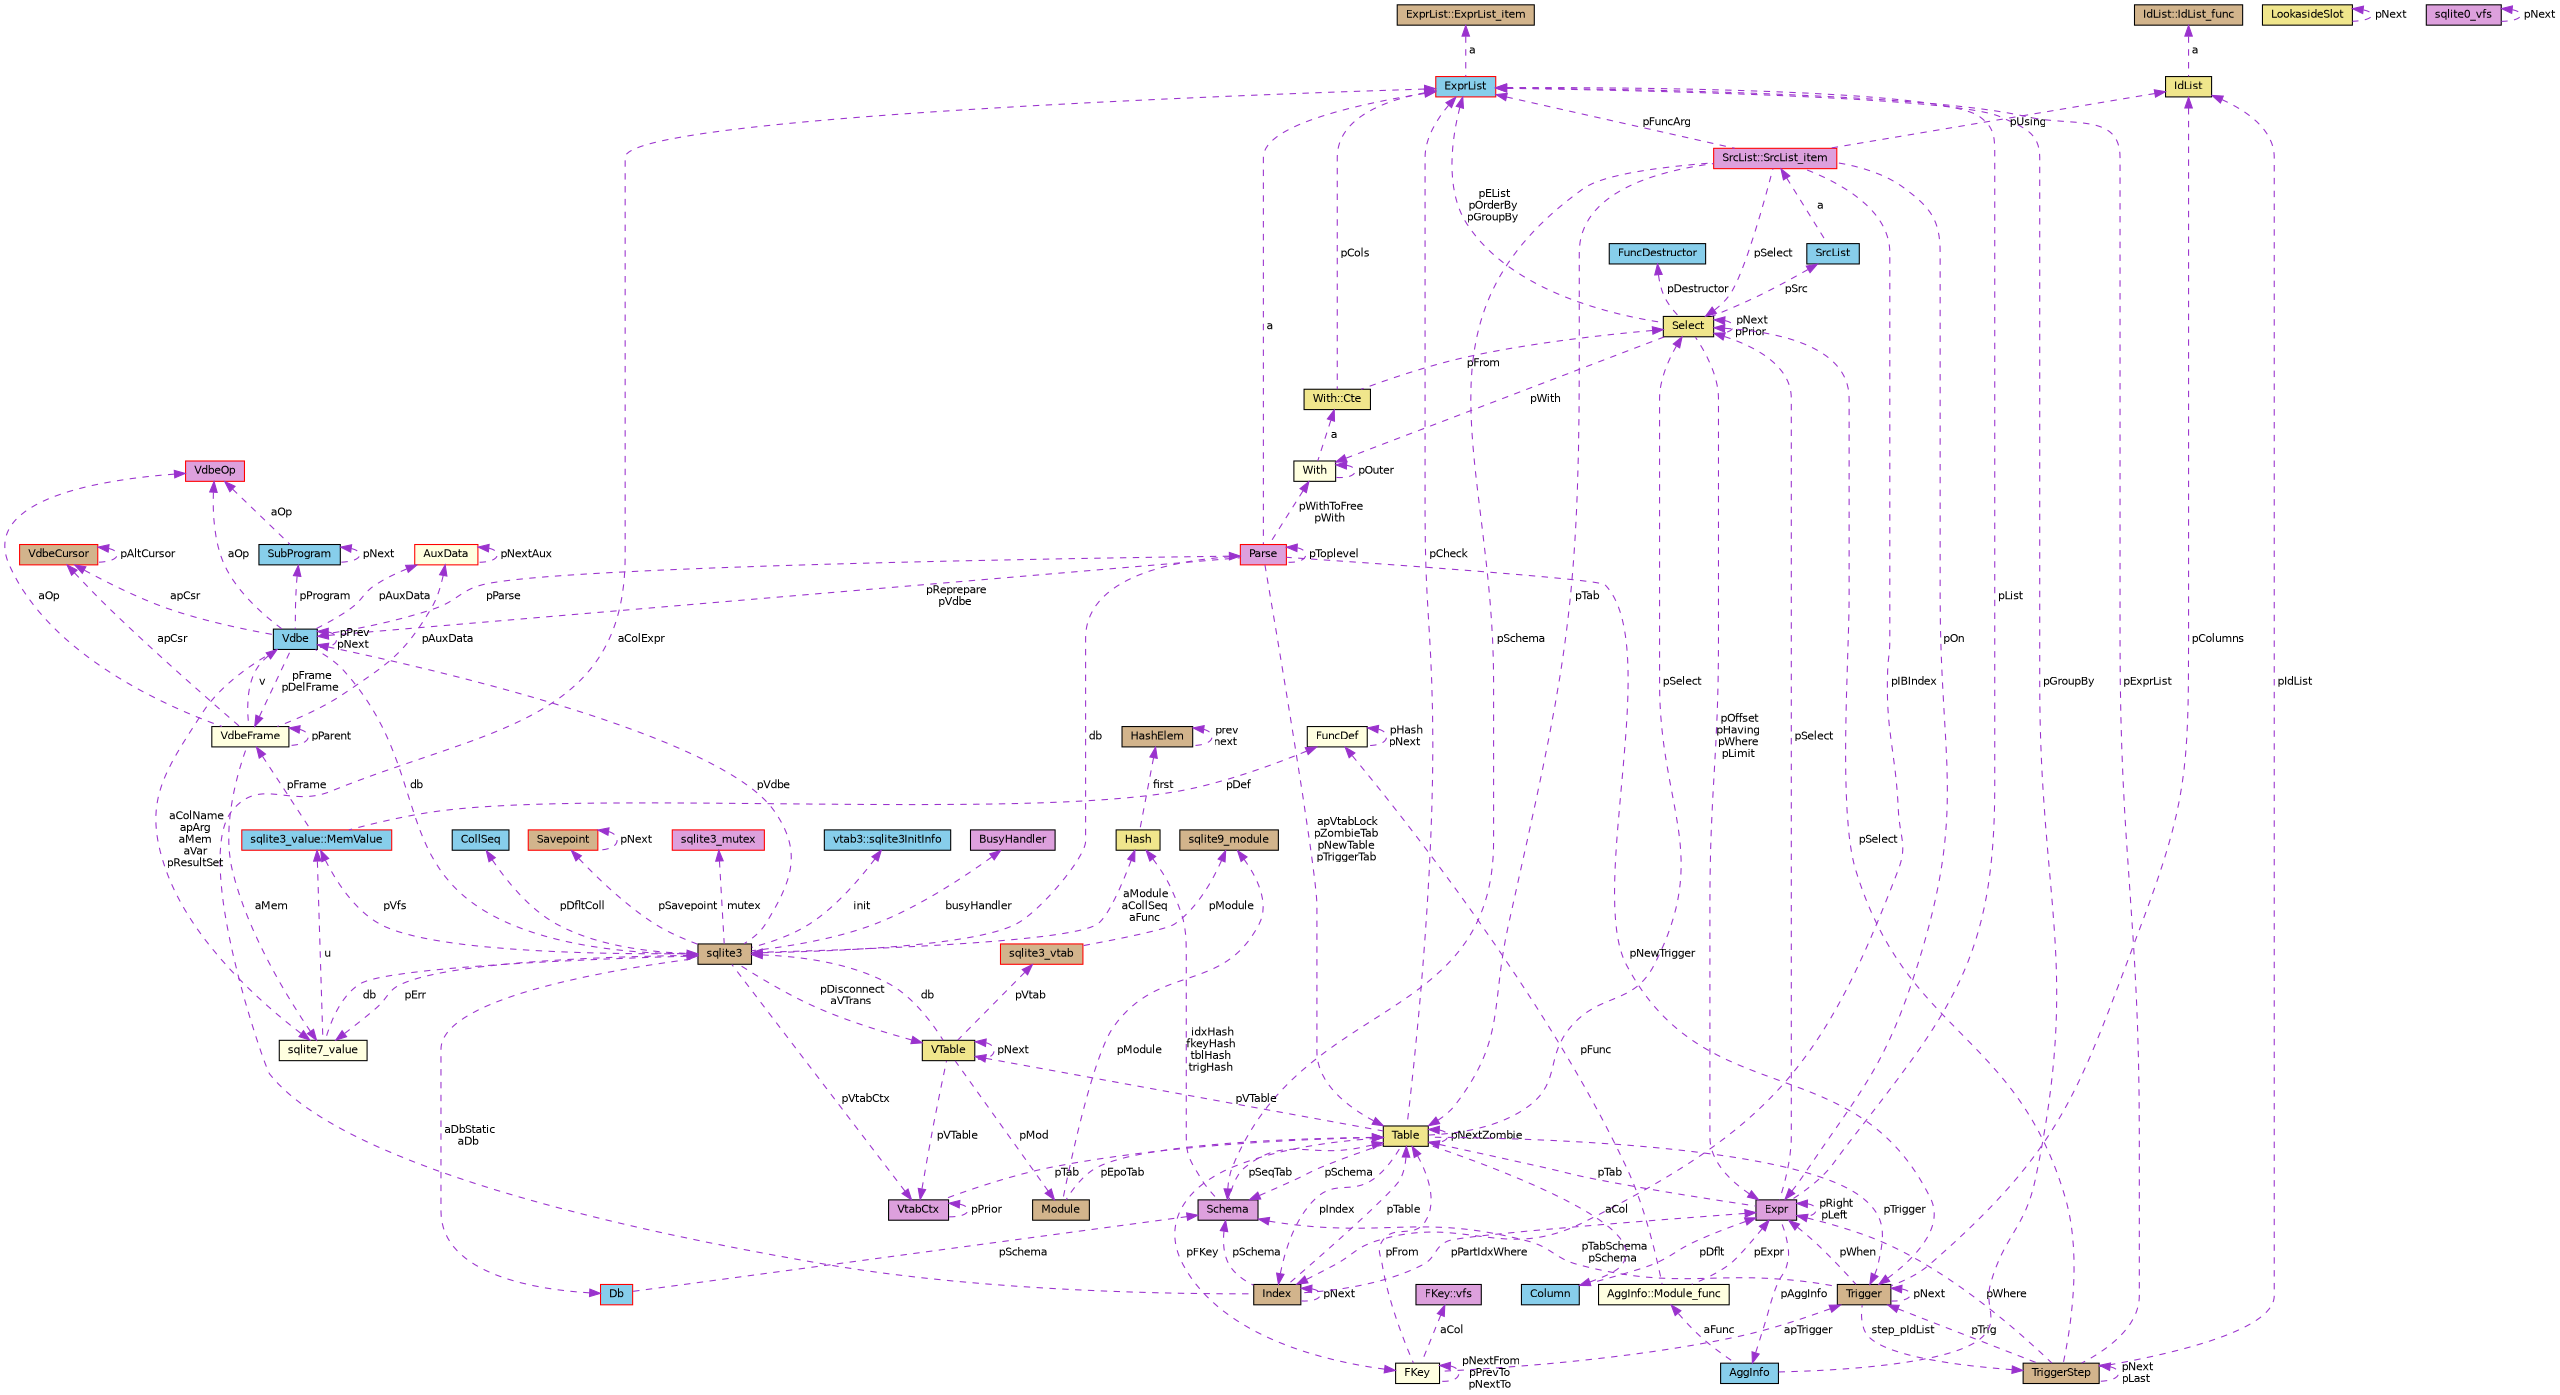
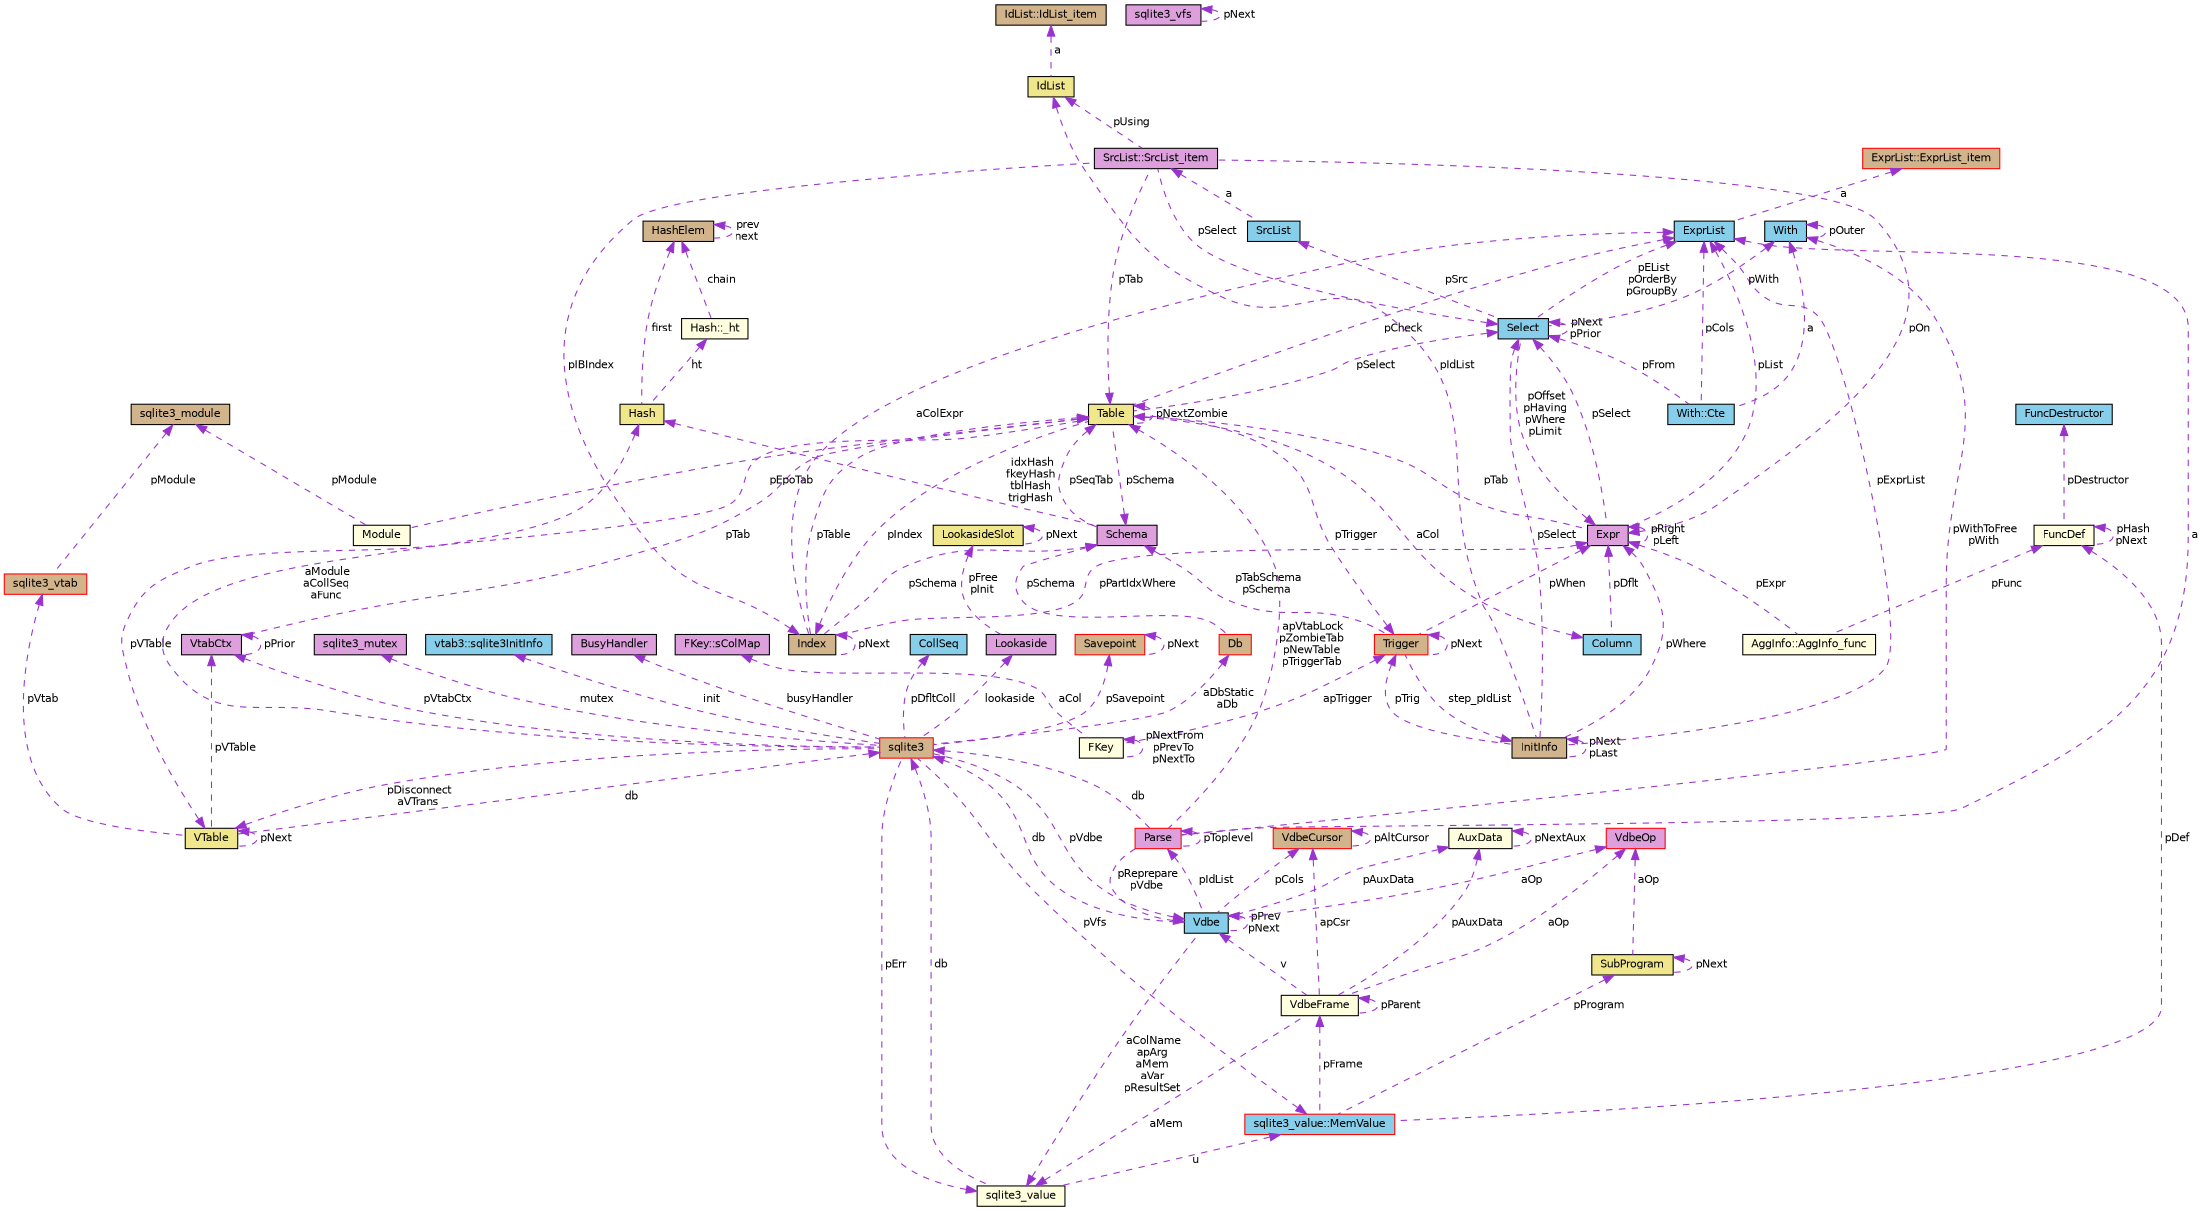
node "ExprList::ExprList_item": color black -> red
node "IdList::IdList_func": label "IdList::IdList_func" -> "IdList::IdList_item"
node "sqlite0_vfs": label "sqlite0_vfs" -> "sqlite3_vfs"
node "ExprList": color red -> black
edge "SrcList::SrcList_item" -> "ExprList": removed, label "pFuncArg"
node "SrcList::SrcList_item": color red -> black
edge "Select" -> "FuncDestructor": now "FuncDef" -> "FuncDestructor"
node "Select": fillcolor khaki -> skyblue
node "Hash::_ht": added
node "With::Cte": fillcolor khaki -> skyblue
edge "With" -> "With::Cte": reversed
node "With": fillcolor lightyellow -> skyblue
node "SubProgram": fillcolor skyblue -> khaki
node "AuxData": color red -> black
edge "Vdbe" -> "VdbeCursor": label " apCsr" -> " pCols"
edge "Vdbe" -> "Parse": label " pParse" -> " pIdList"
edge "Vdbe" -> "SubProgram": now "sqlite3_value::MemValue" -> "SubProgram"
node "Lookaside": added
edge "SrcList::SrcList_item" -> "Schema": removed, label "pSchema"
edge "Vdbe" -> "VdbeFrame": removed, label "pFrame pDelFrame"
edge "Trigger" -> "IdList": removed, label "pColumns"
node "sqlite3_mutex": color red -> black
node "sqlite9_module": label "sqlite9_module" -> "sqlite3_module"
edge "Parse" -> "Trigger": removed, label "pNewTrigger"
node "sqlite3": color black -> red
node "sqlite7_value": label "sqlite7_value" -> "sqlite3_value"
edge "VTable" -> "Module": removed, label "pMod"
node "Module": fillcolor tan -> lightyellow
edge "Table" -> "FKey": removed, label "pFKey"
edge "FKey" -> "Table": removed, label "pFrom"
node "Db": fillcolor skyblue -> tan
node "FKey::vfs": label "FKey::vfs" -> "FKey::sColMap"
node "AggInfo::Module_func": label "AggInfo::Module_func" -> "AggInfo::AggInfo_func"
node "Trigger": color black -> red
node "AggInfo": removed
node "TriggerStep": label "TriggerStep" -> "InitInfo"
